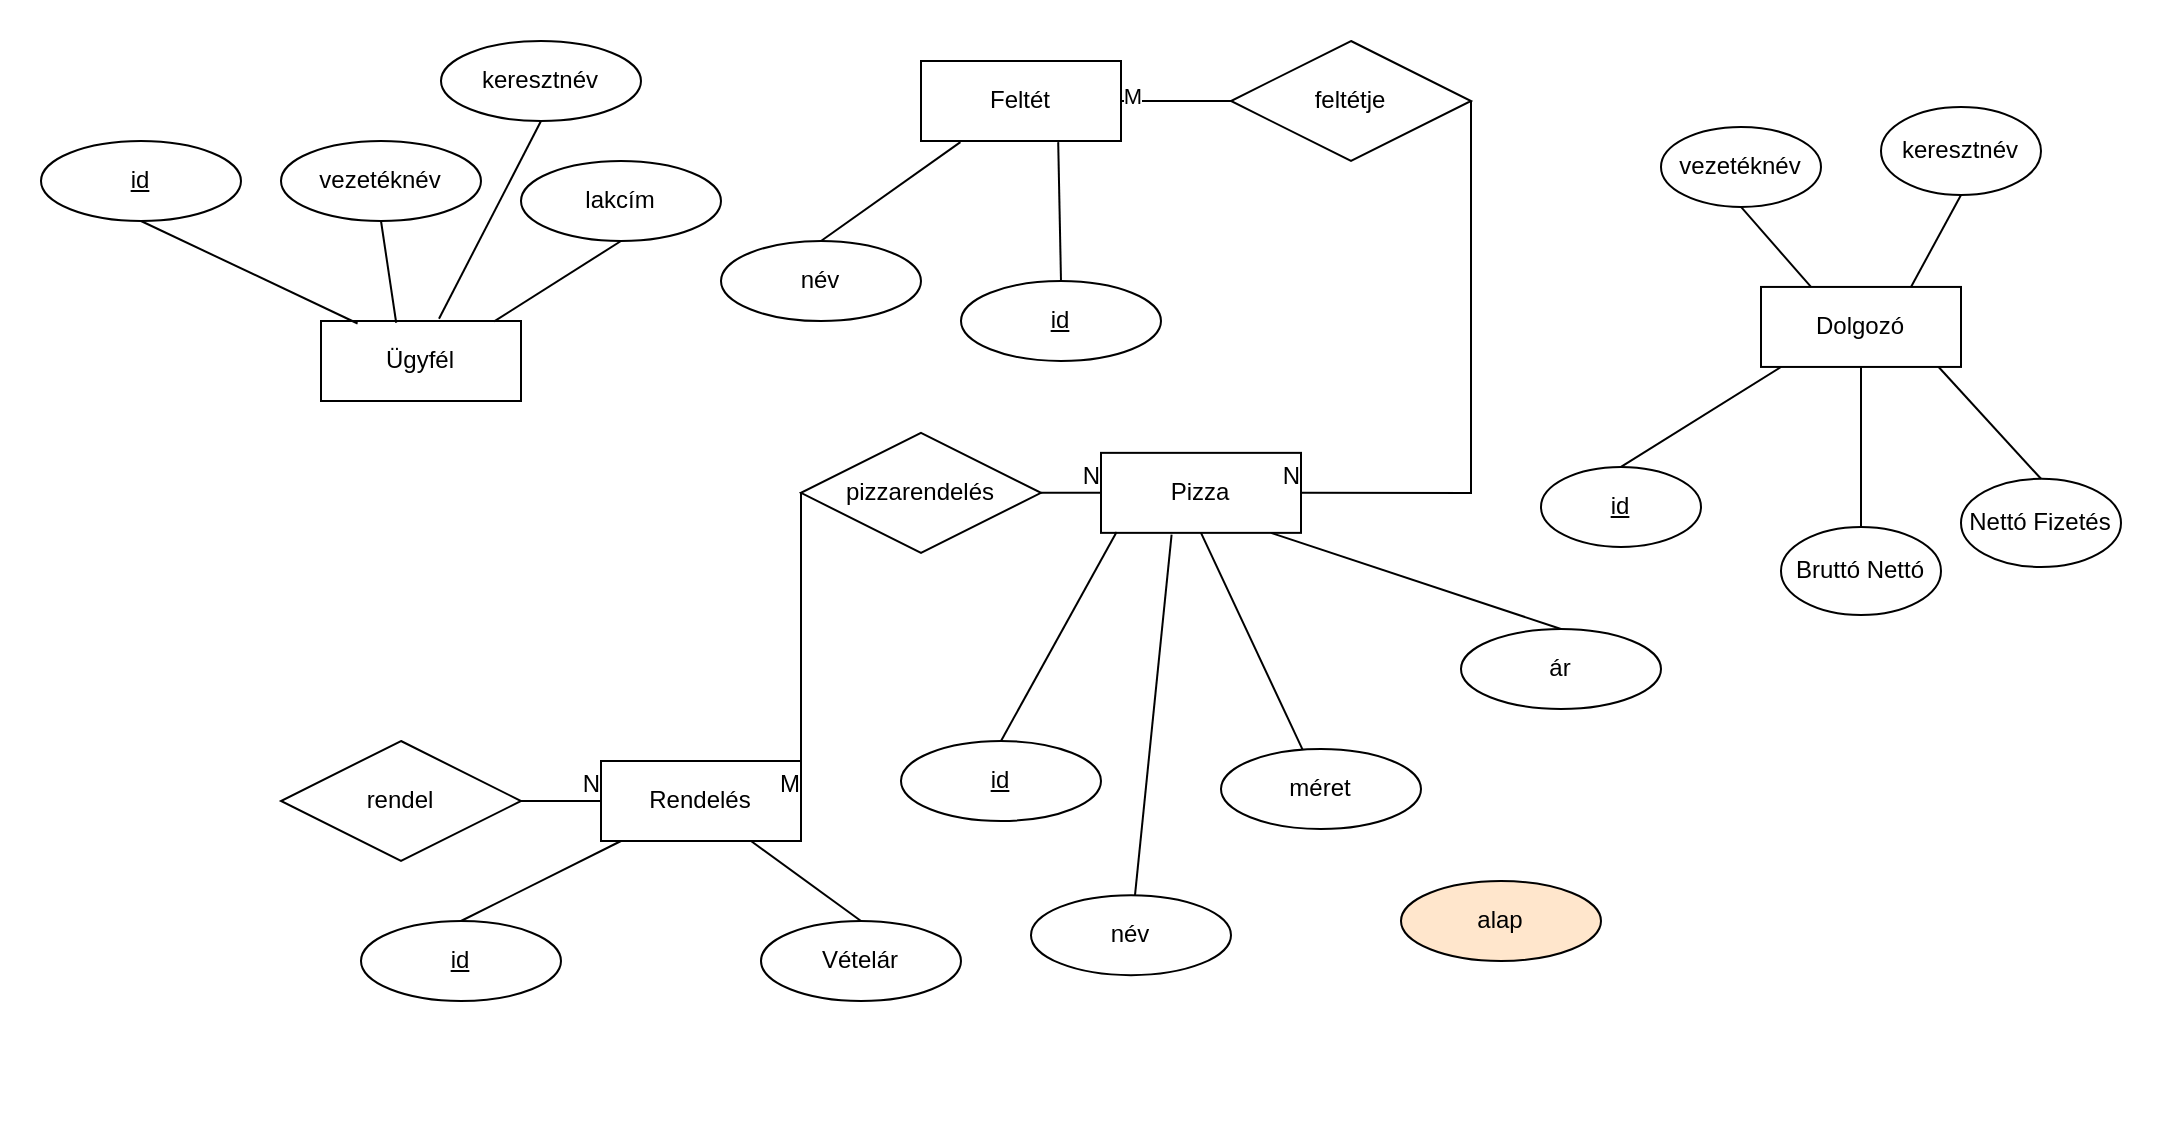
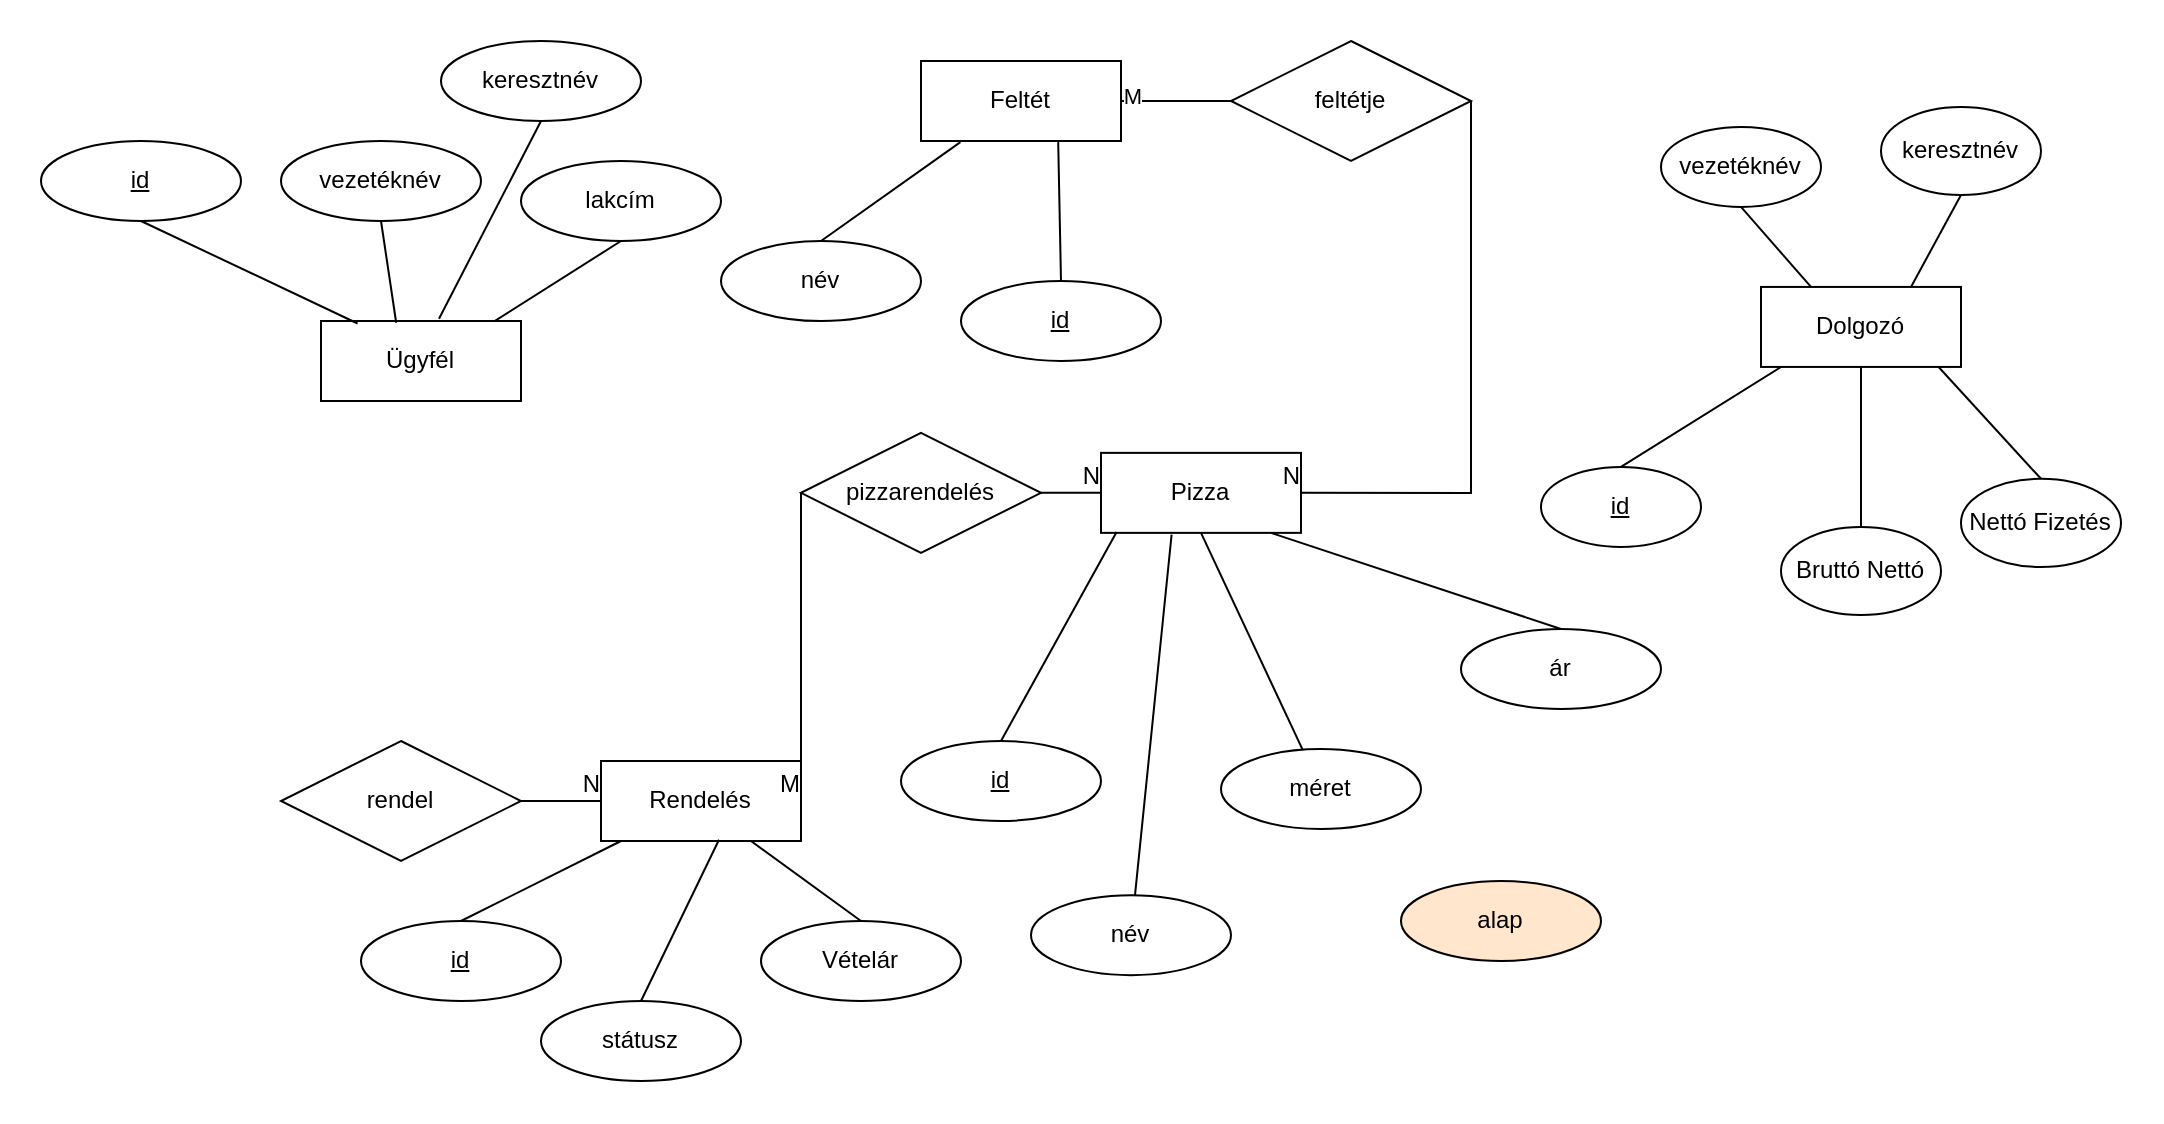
edge "Rendelés" -- "státusz": added
node "státusz": added
